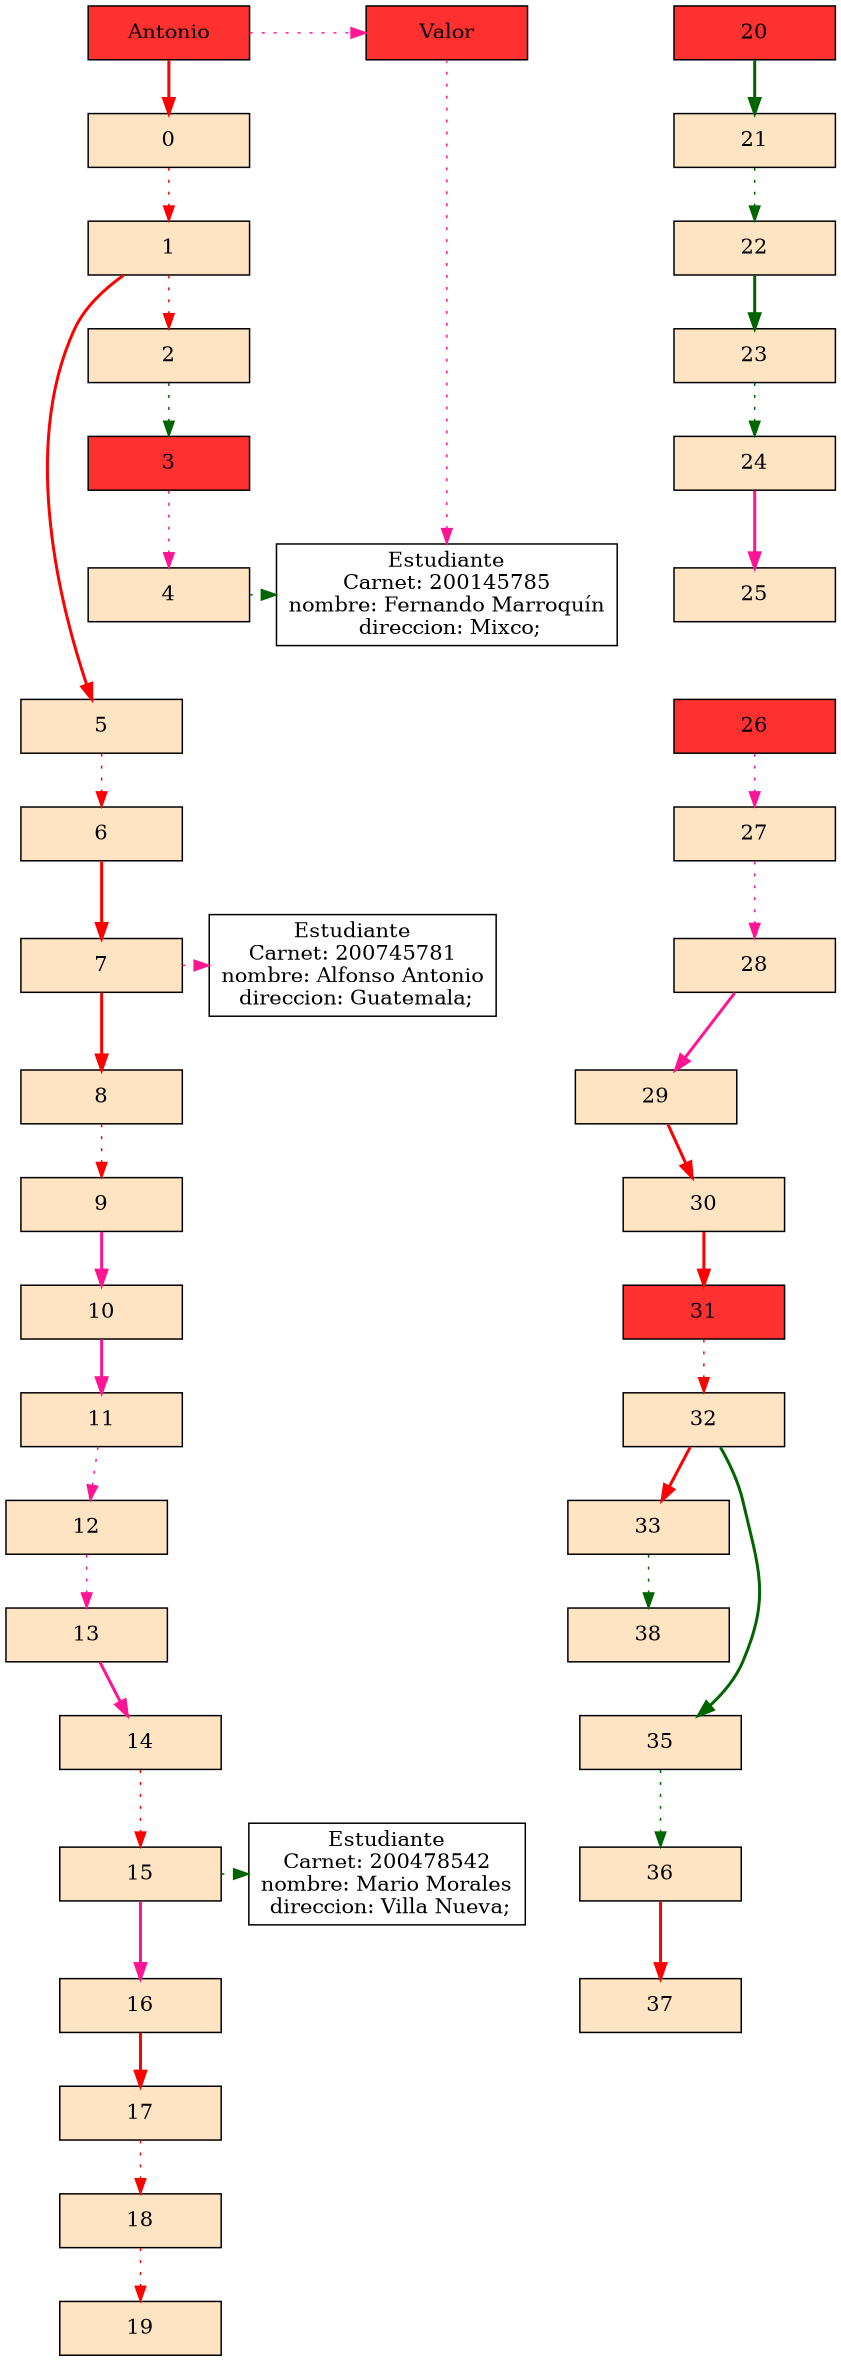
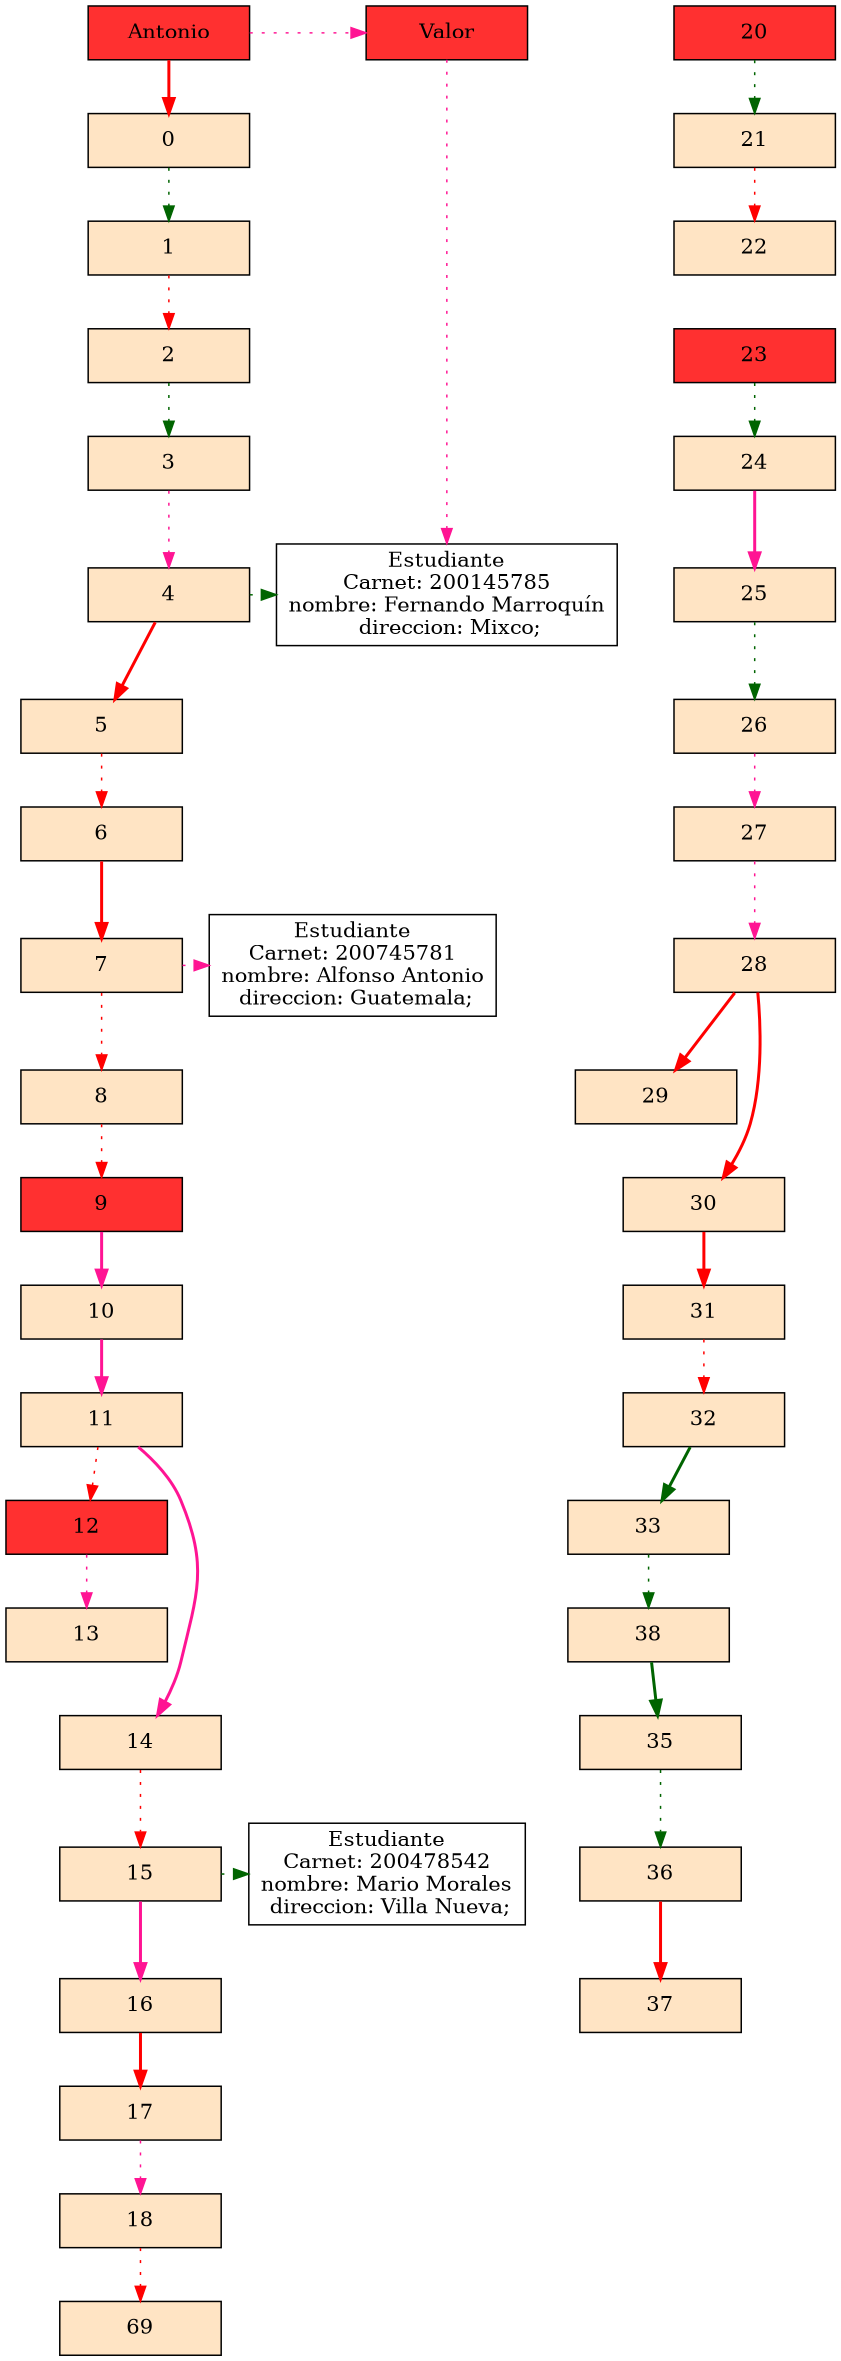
edge "20" -> "21": style bold -> dotted
edge "0" -> "1": color red -> darkgreen
edge "21" -> "22": color darkgreen -> red
edge "22" -> "23": removed
node "23": fillcolor bisque1 -> firebrick1
node "3": fillcolor firebrick1 -> bisque1
edge "1" -> "5": now "4" -> "5"
edge "25" -> "26": added
node "26": fillcolor firebrick1 -> bisque1
edge "7" -> "8": style bold -> dotted
edge "28" -> "29": color deeppink -> red
edge "29" -> "30": now "28" -> "30"
node "9": fillcolor bisque1 -> firebrick1
node "31": fillcolor firebrick1 -> bisque1
edge "11" -> "12": color deeppink -> red
edge "32" -> "33": color red -> darkgreen
node "12": fillcolor bisque1 -> firebrick1
edge "32" -> "35": now "38" -> "35"
edge "13" -> "14": now "11" -> "14"
edge "17" -> "18": color red -> deeppink
node "19": label "19" -> "69"
